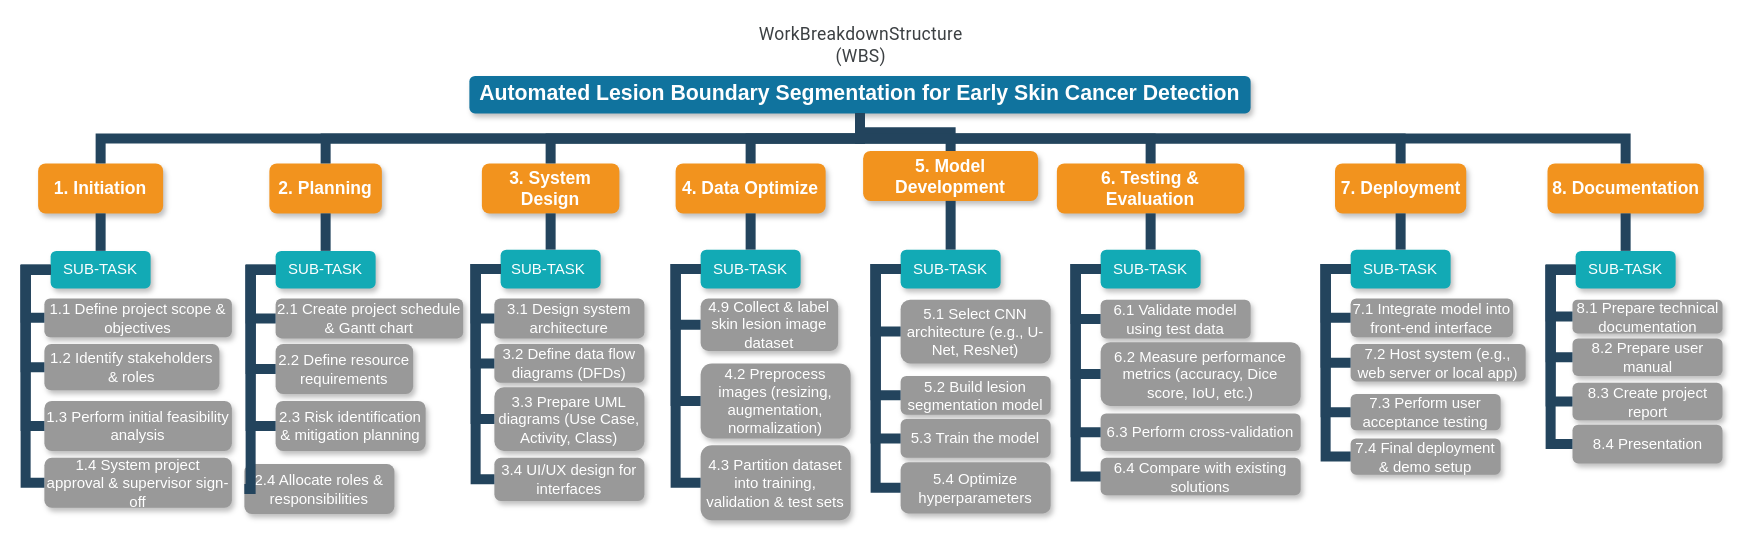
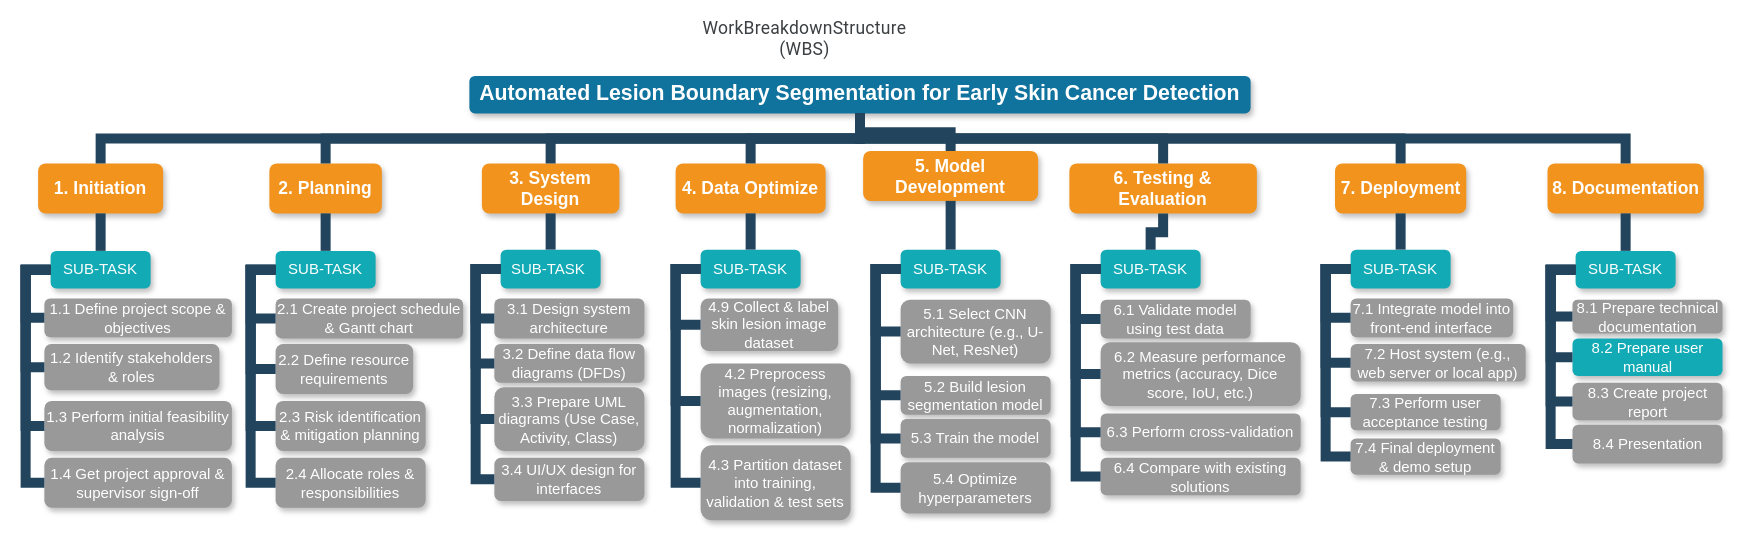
node "WorkBreakdownStructure (WBS)": moved (860, 44) -> (804, 38)
node "6. Testing & Evaluation": moved (1151, 188) -> (1163, 188)
node "8.2 Prepare user manual": fillcolor #999999 -> #12aab5
node "1.4 System project approval & supervisor sign-off": label "1.4 System project approval & supervisor sign-off" -> "1.4 Get project approval & supervisor sign-off"
node "2.4 Allocate roles & responsibilities": moved (319, 489) -> (351, 483)
